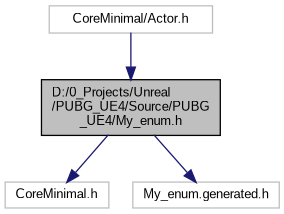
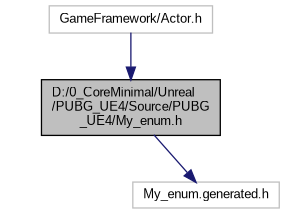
node "CoreMinimal/Actor.h": label "CoreMinimal/Actor.h" -> "GameFramework/Actor.h"
node "D:/0_Projects/Unreal /PUBG_UE4/Source/PUBG _UE4/My_enum.h": label "D:/0_Projects/Unreal /PUBG_UE4/Source/PUBG _UE4/My_enum.h" -> "D:/0_CoreMinimal/Unreal /PUBG_UE4/Source/PUBG _UE4/My_enum.h"
node "CoreMinimal.h": removed
